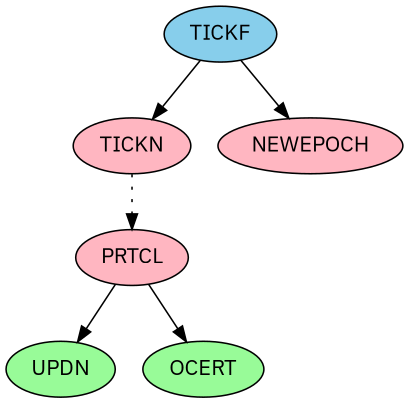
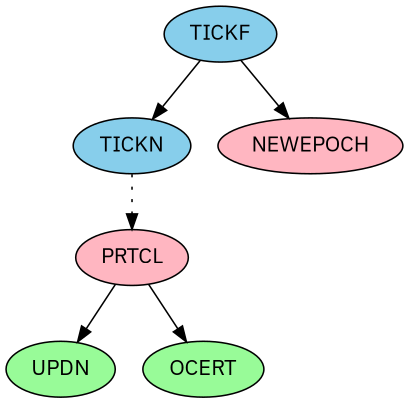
node "TICKN": fillcolor lightpink -> skyblue
